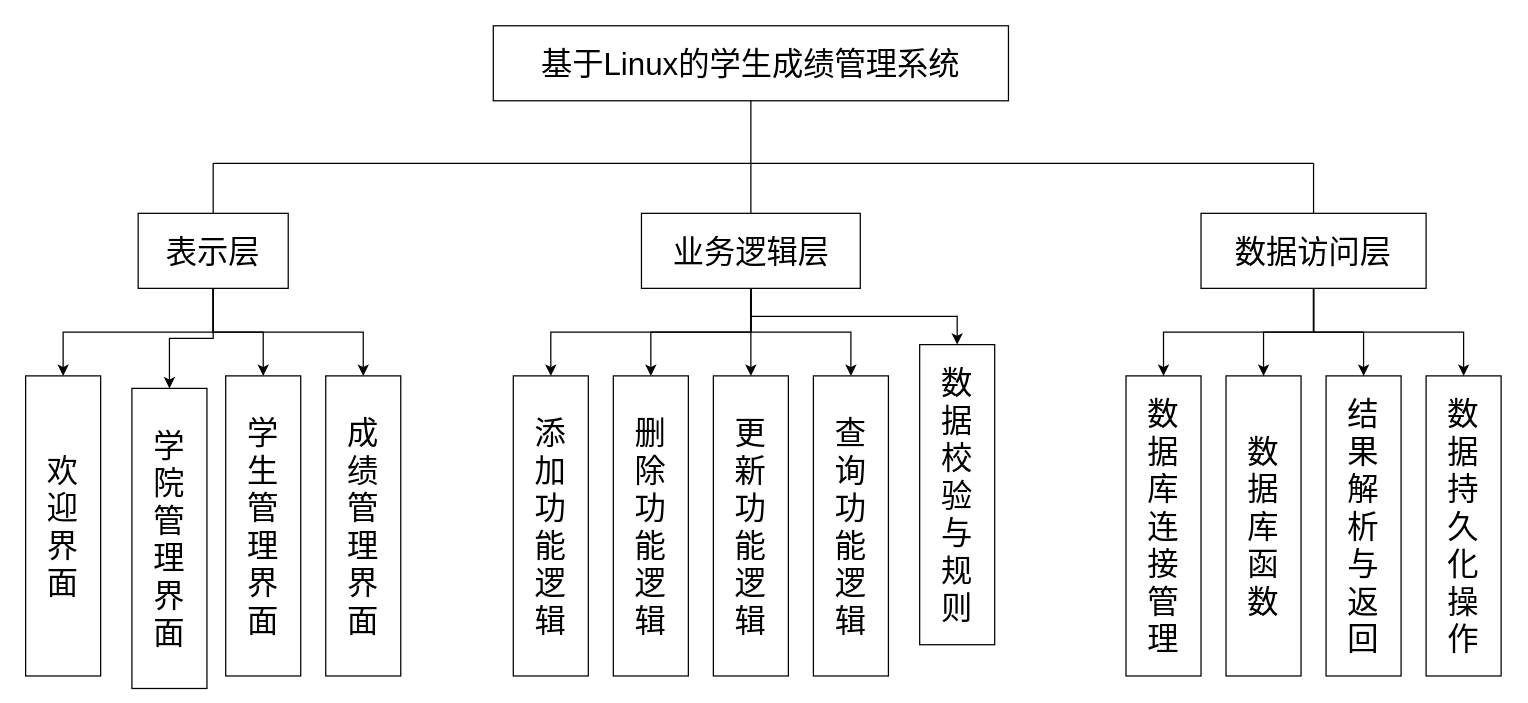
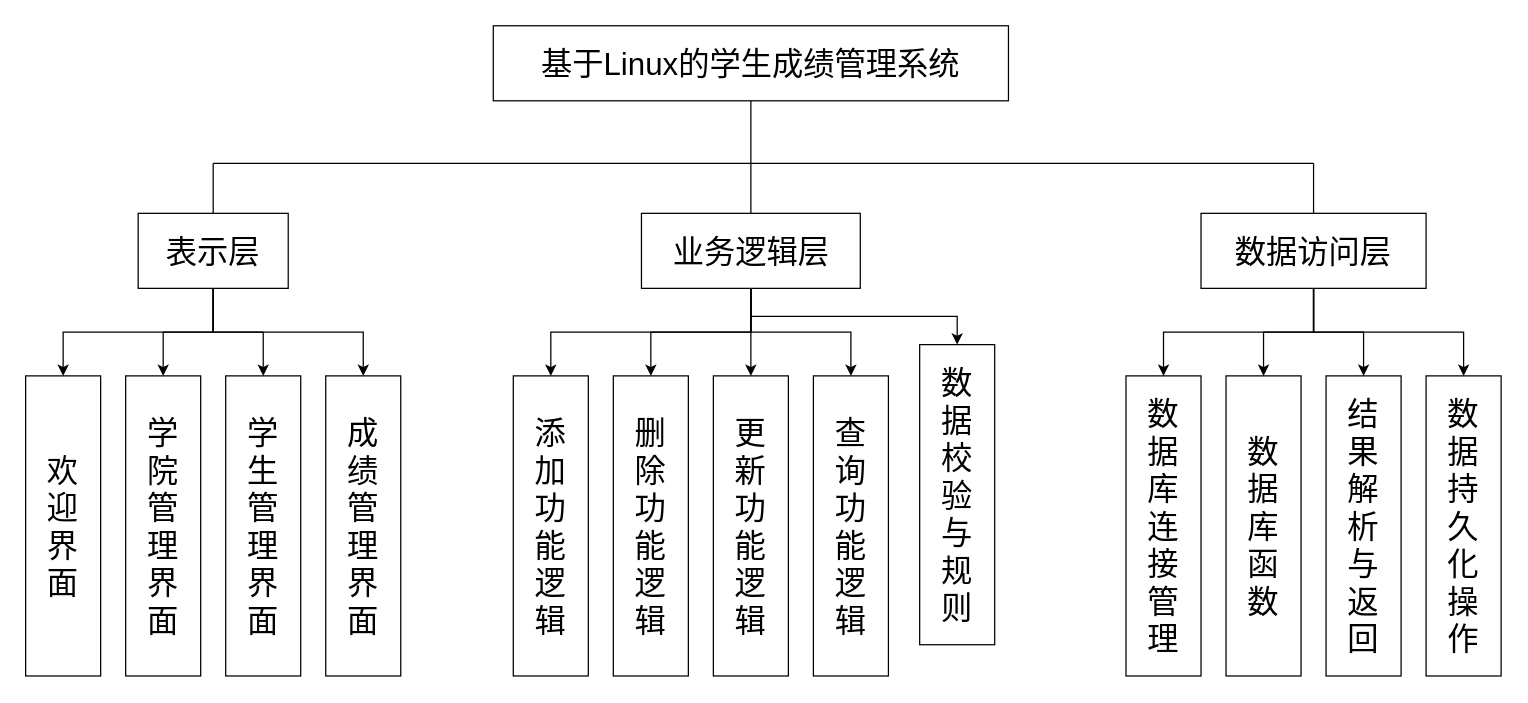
node "学 院 管 理 界 面": moved (169, 538) -> (163, 526)
